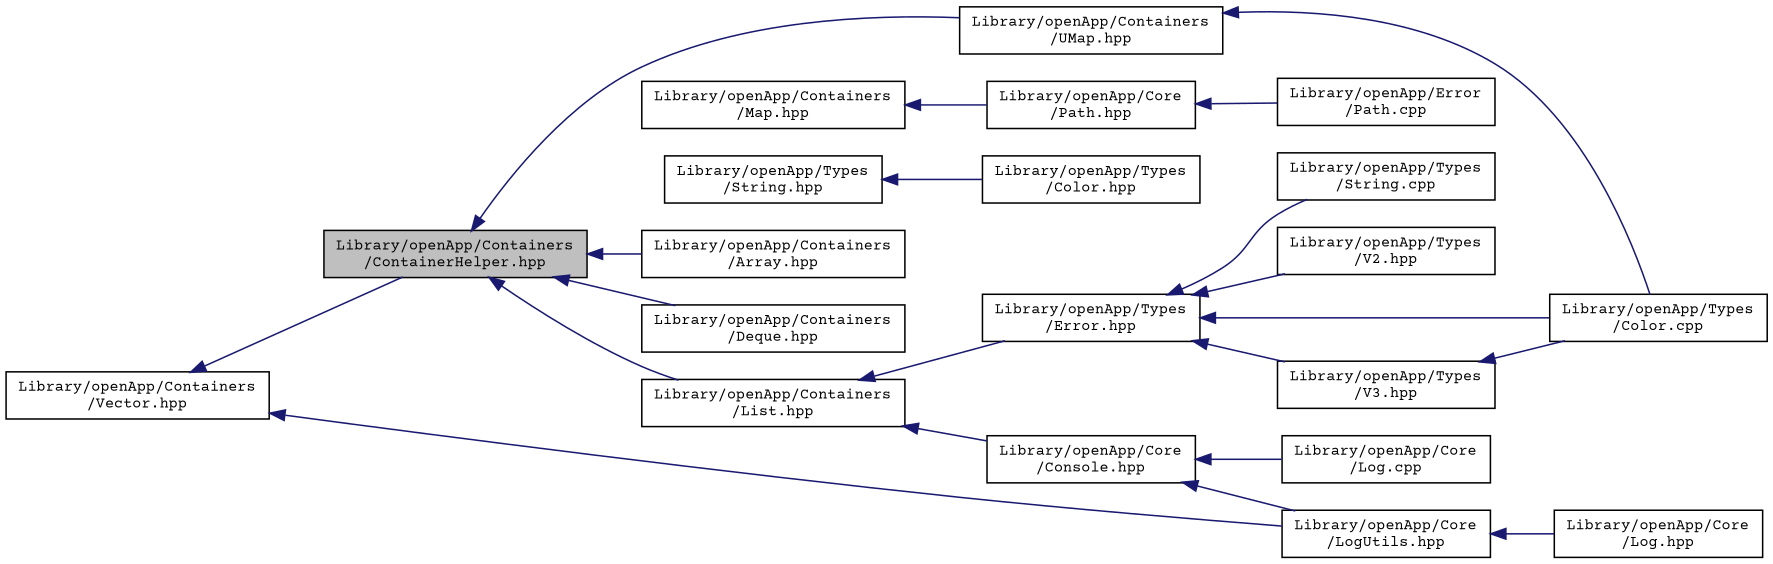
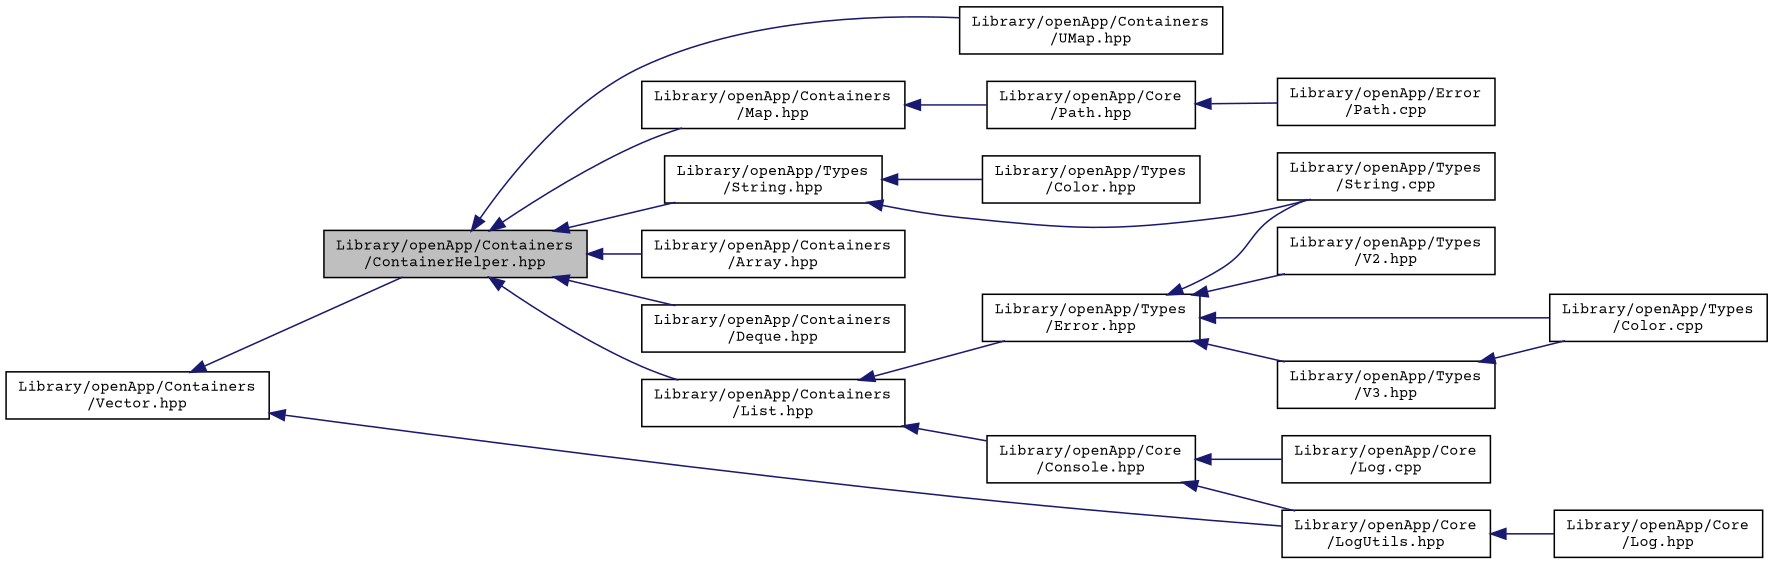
edge "Library/openApp/Types /Color.cpp" -> "Library/openApp/Containers /UMap.hpp": removed
edge "Library/openApp/Containers /Map.hpp" -> "Library/openApp/Containers /ContainerHelper.hpp": added
edge "Library/openApp/Types /String.hpp" -> "Library/openApp/Containers /ContainerHelper.hpp": added
edge "Library/openApp/Types /String.cpp" -> "Library/openApp/Types /String.hpp": added
